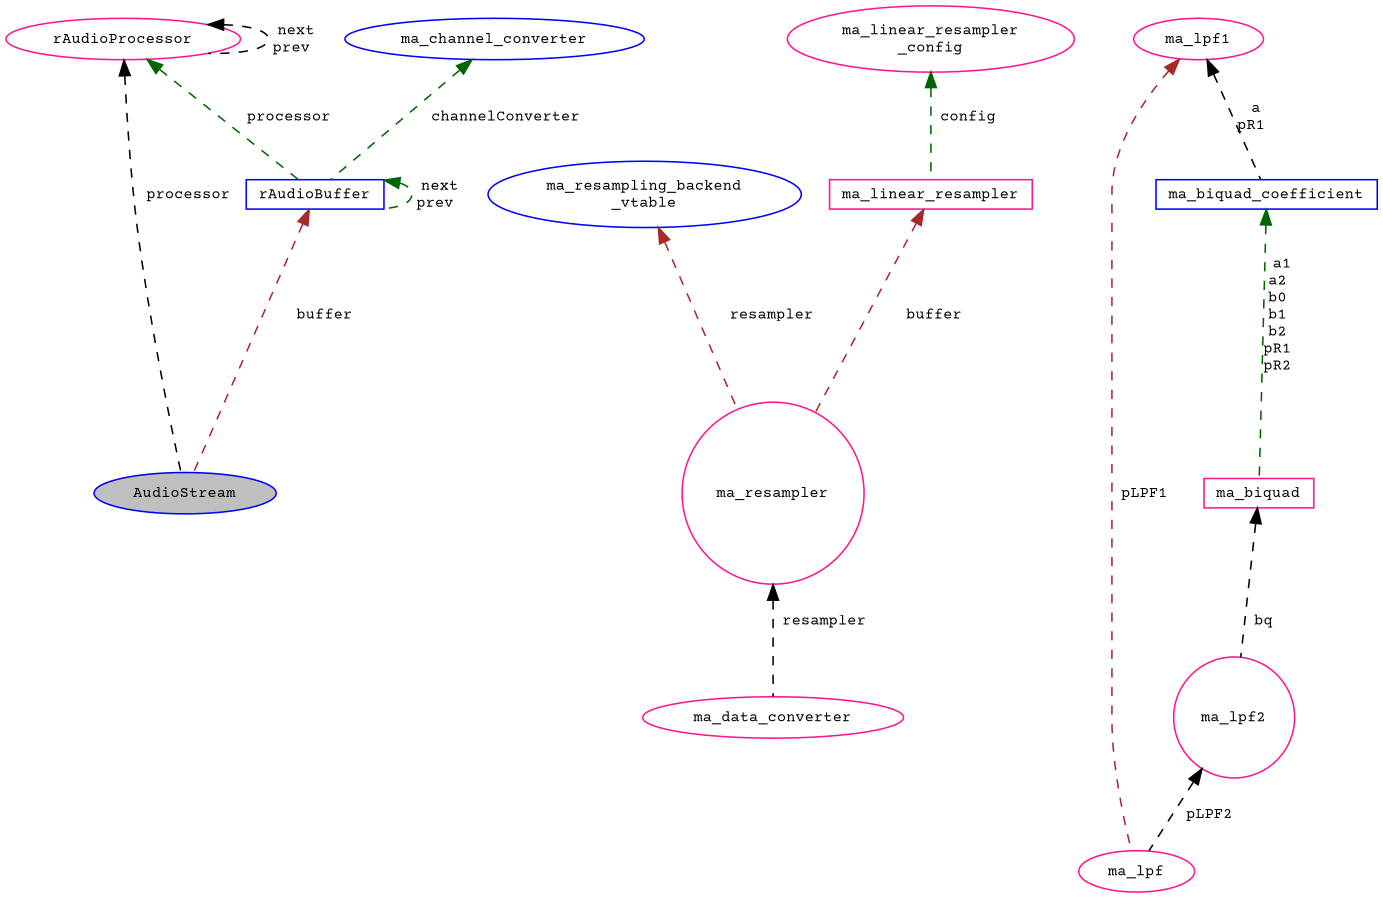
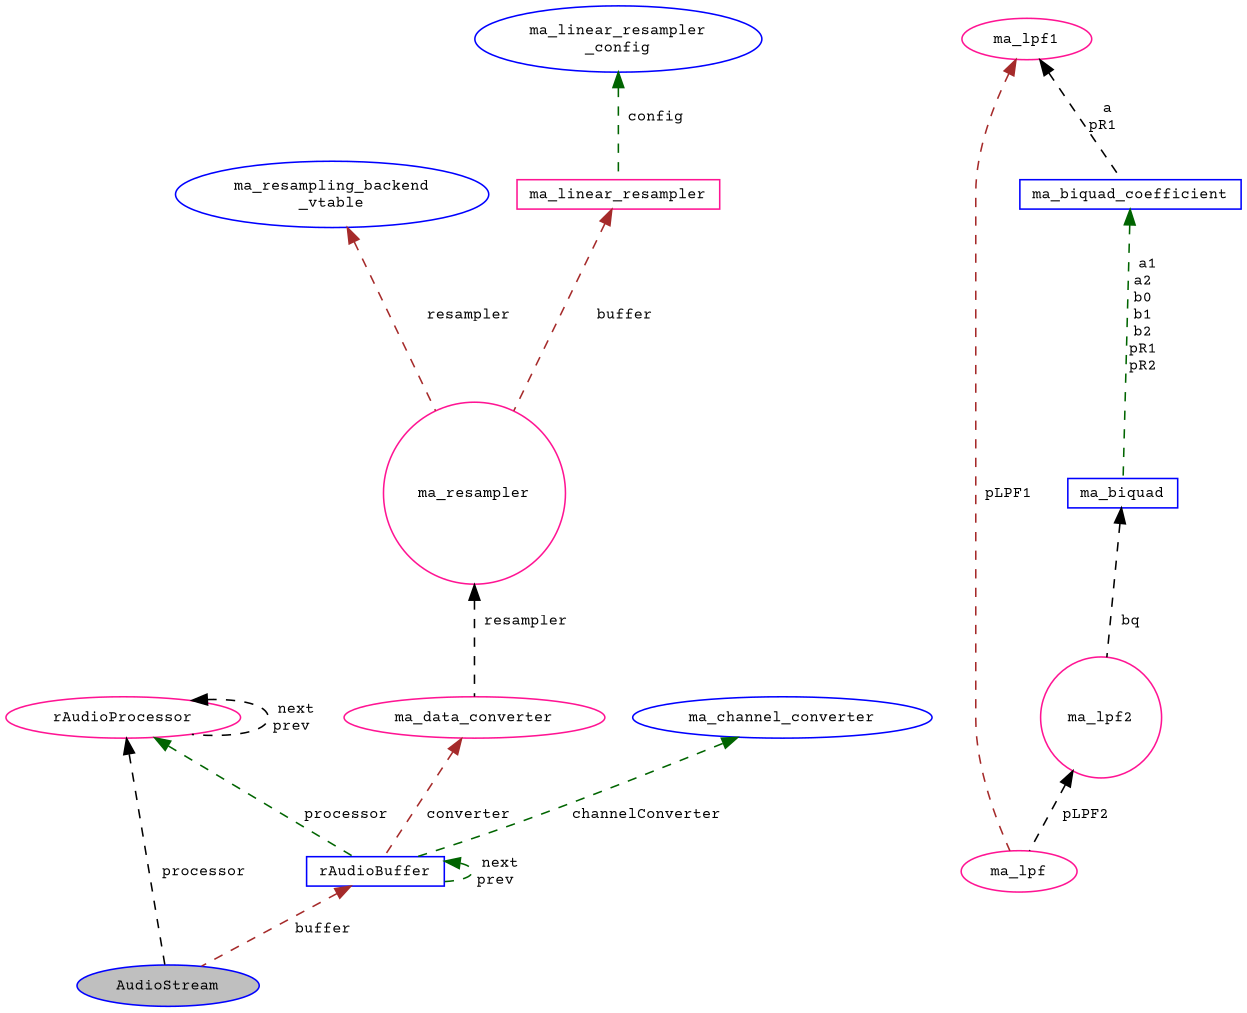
node "ma_linear_resampler _config": color deeppink -> blue
node "ma_biquad": color deeppink -> blue
edge "rAudioBuffer" -> "ma_data_converter": added, label "converter"
